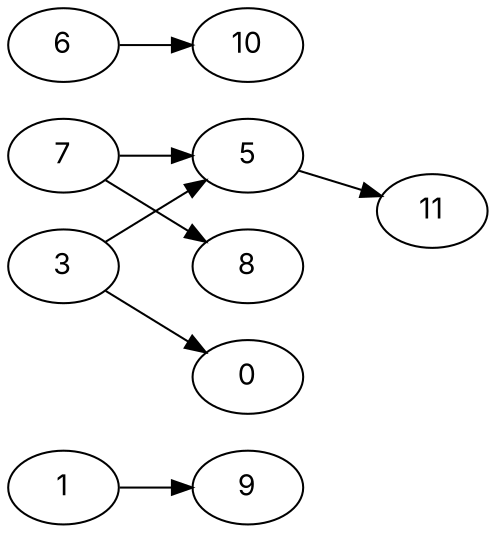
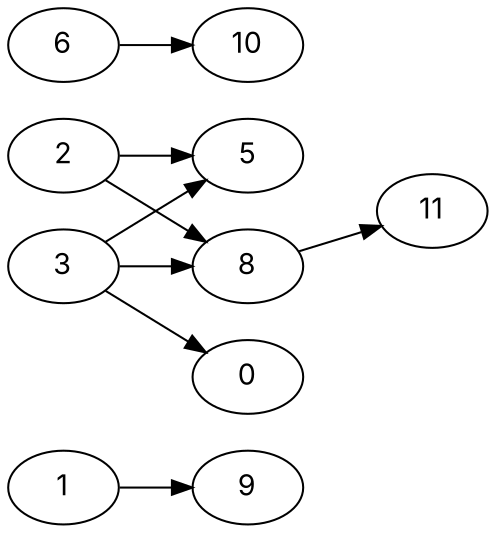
node "7": label "7" -> "2"
edge "5" -> "11": now "8" -> "11"
edge "3" -> "8": added
